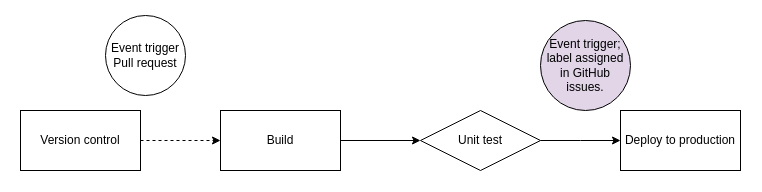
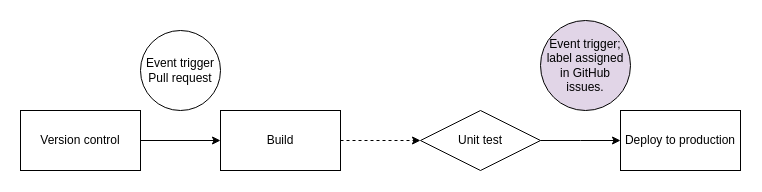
node "Event trigger Pull request": moved (146, 56) -> (181, 71)
edge "Version control" -> "Build": style dashed -> solid
edge "Build" -> "Unit test": style solid -> dashed
